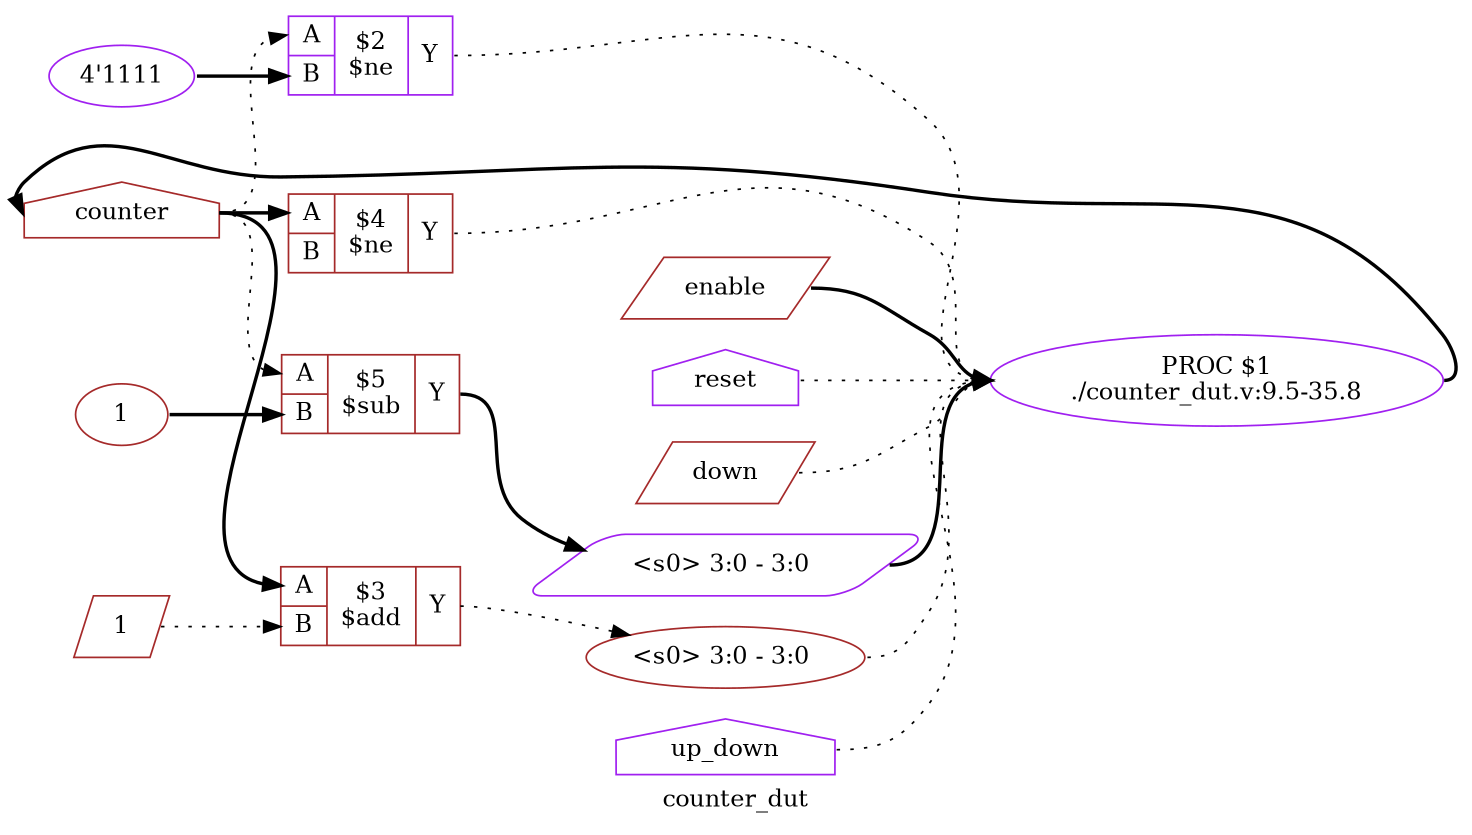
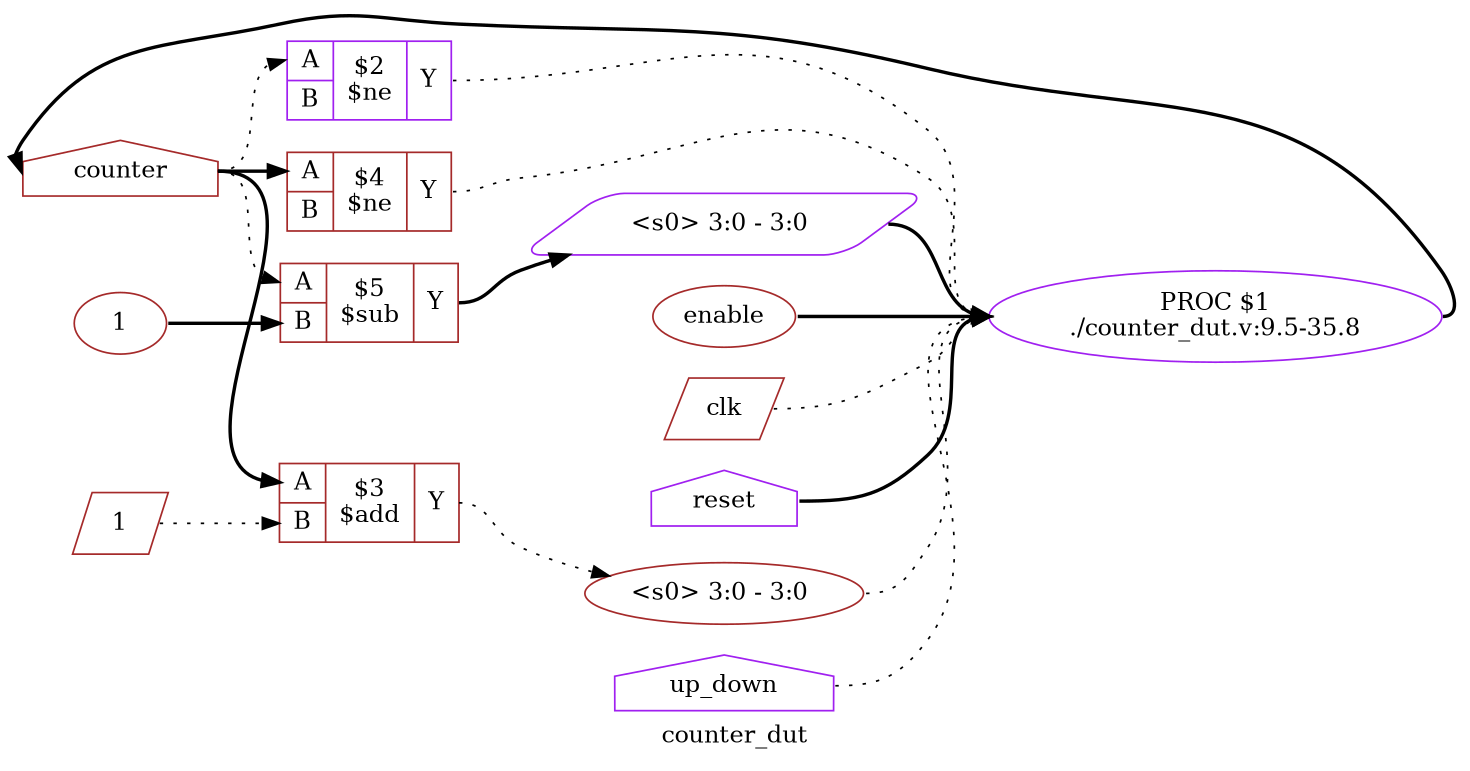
node "4'1111": removed
node "enable": shape parallelogram -> ellipse
edge "reset" -> "PROC $1 ./counter_dut.v:9.5-35.8": style dotted -> bold
node "down": label "down" -> "clk"
